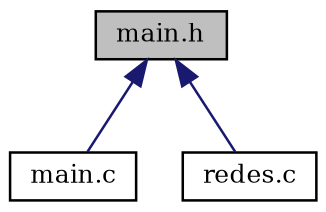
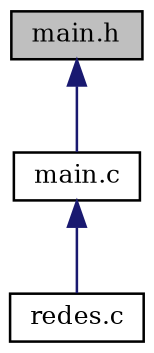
edge "redes.c" -> "main.h": now "redes.c" -> "main.c"
